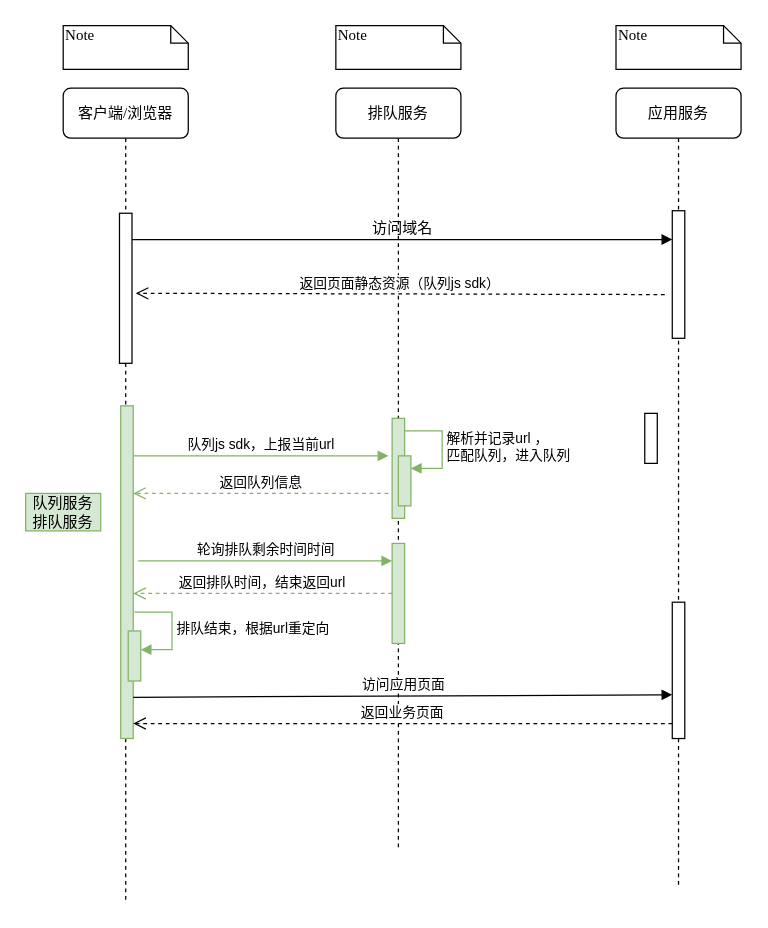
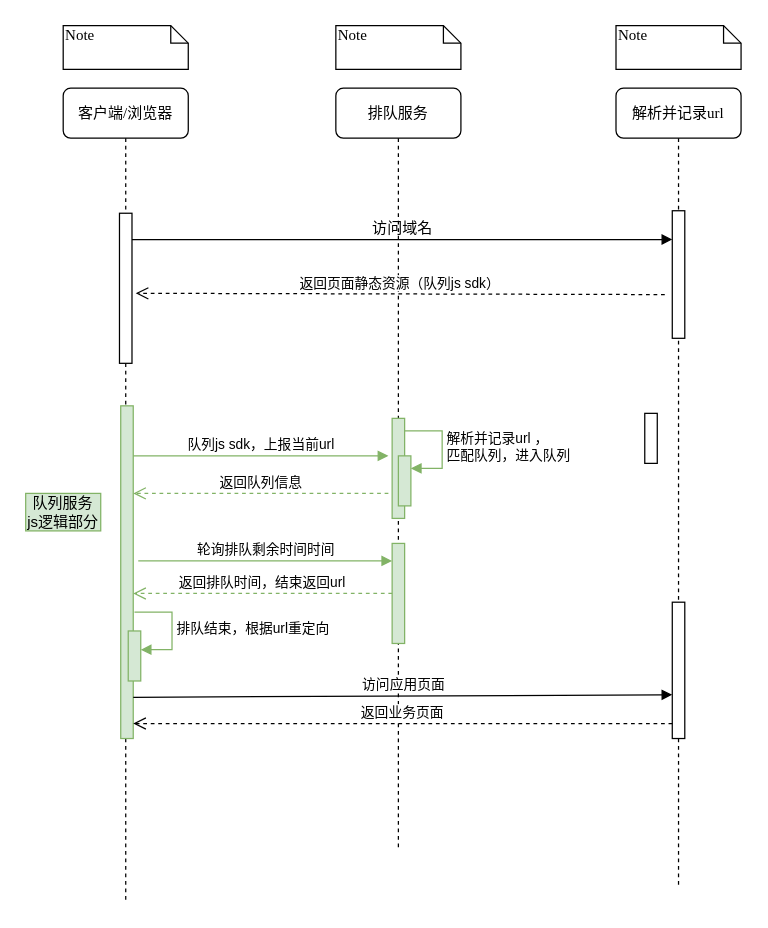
node "应用服务": label "应用服务" -> "解析并记录url"
node "队列服务 排队服务": label "队列服务 排队服务" -> "队列服务 js逻辑部分"
